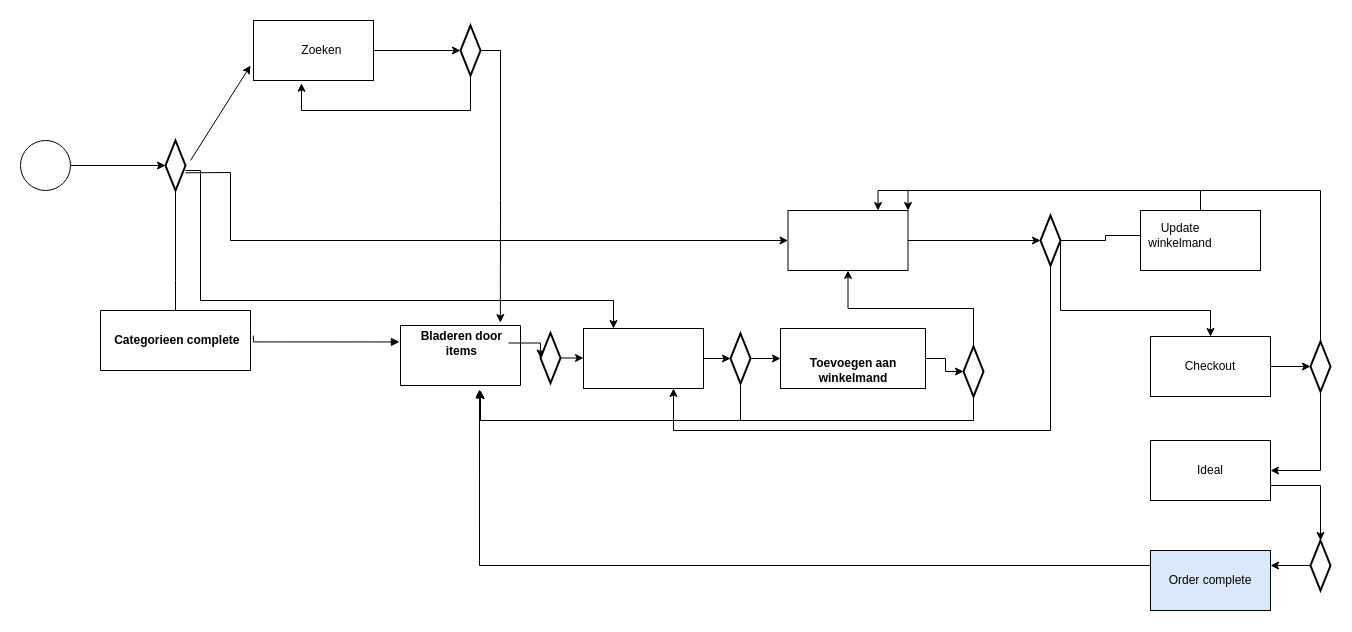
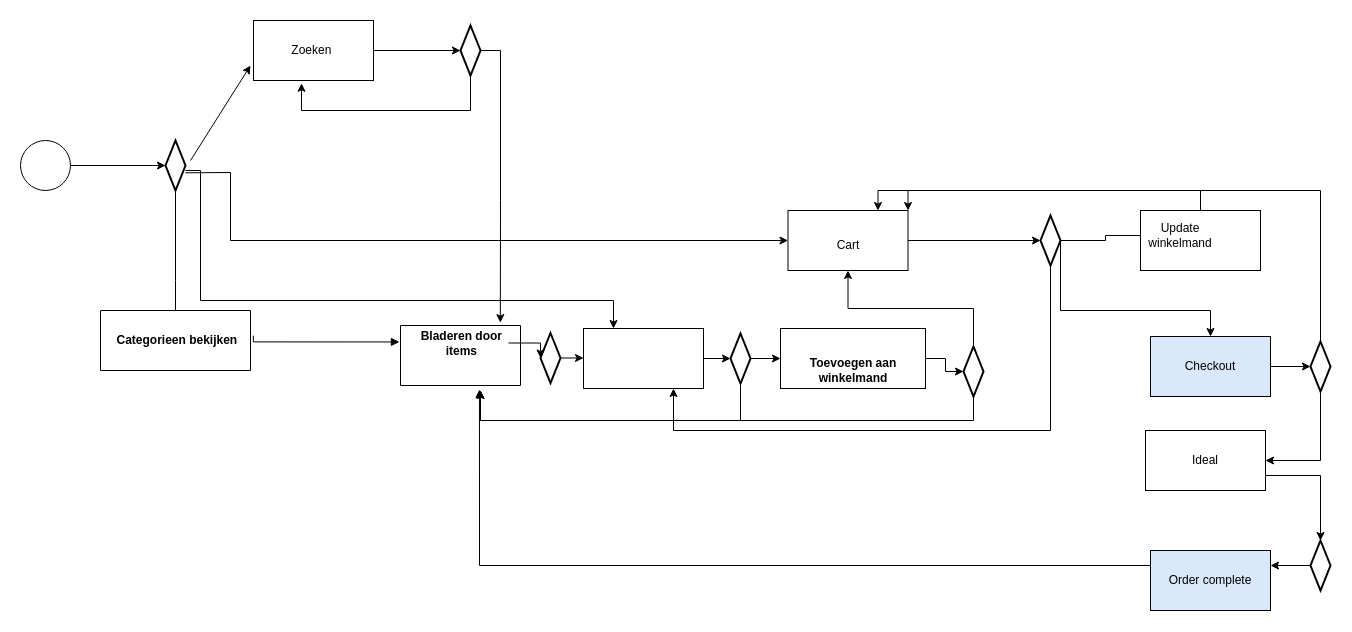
node "Zoeken": moved (324, 51) -> (314, 51)
node "Cart": added
node "Categorieen complete": label "Categorieen complete" -> "Categorieen bekijken"
node "Checkout": fillcolor #ffffff -> #dae8fc
node "Ideal": moved (1211, 471) -> (1206, 461)
